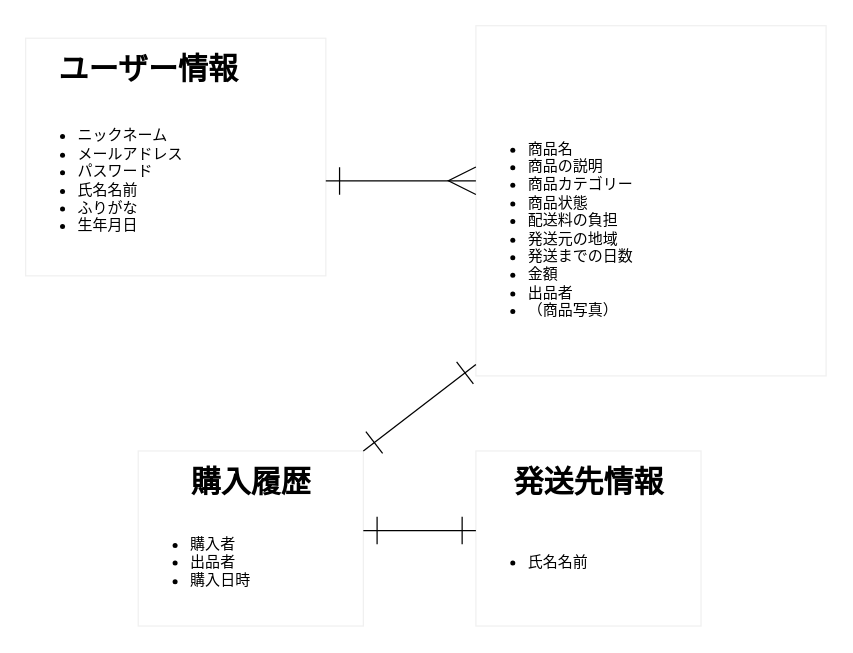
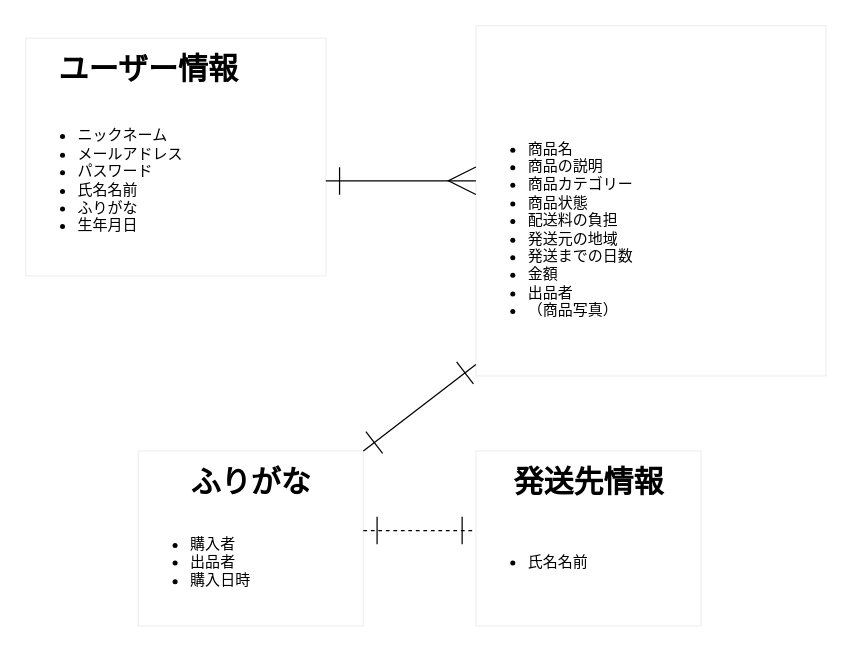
node "購入履歴": label "購入履歴" -> "ふりがな"
edge "購入者 出品者 購入日時" -- "氏名名前": style solid -> dashed
